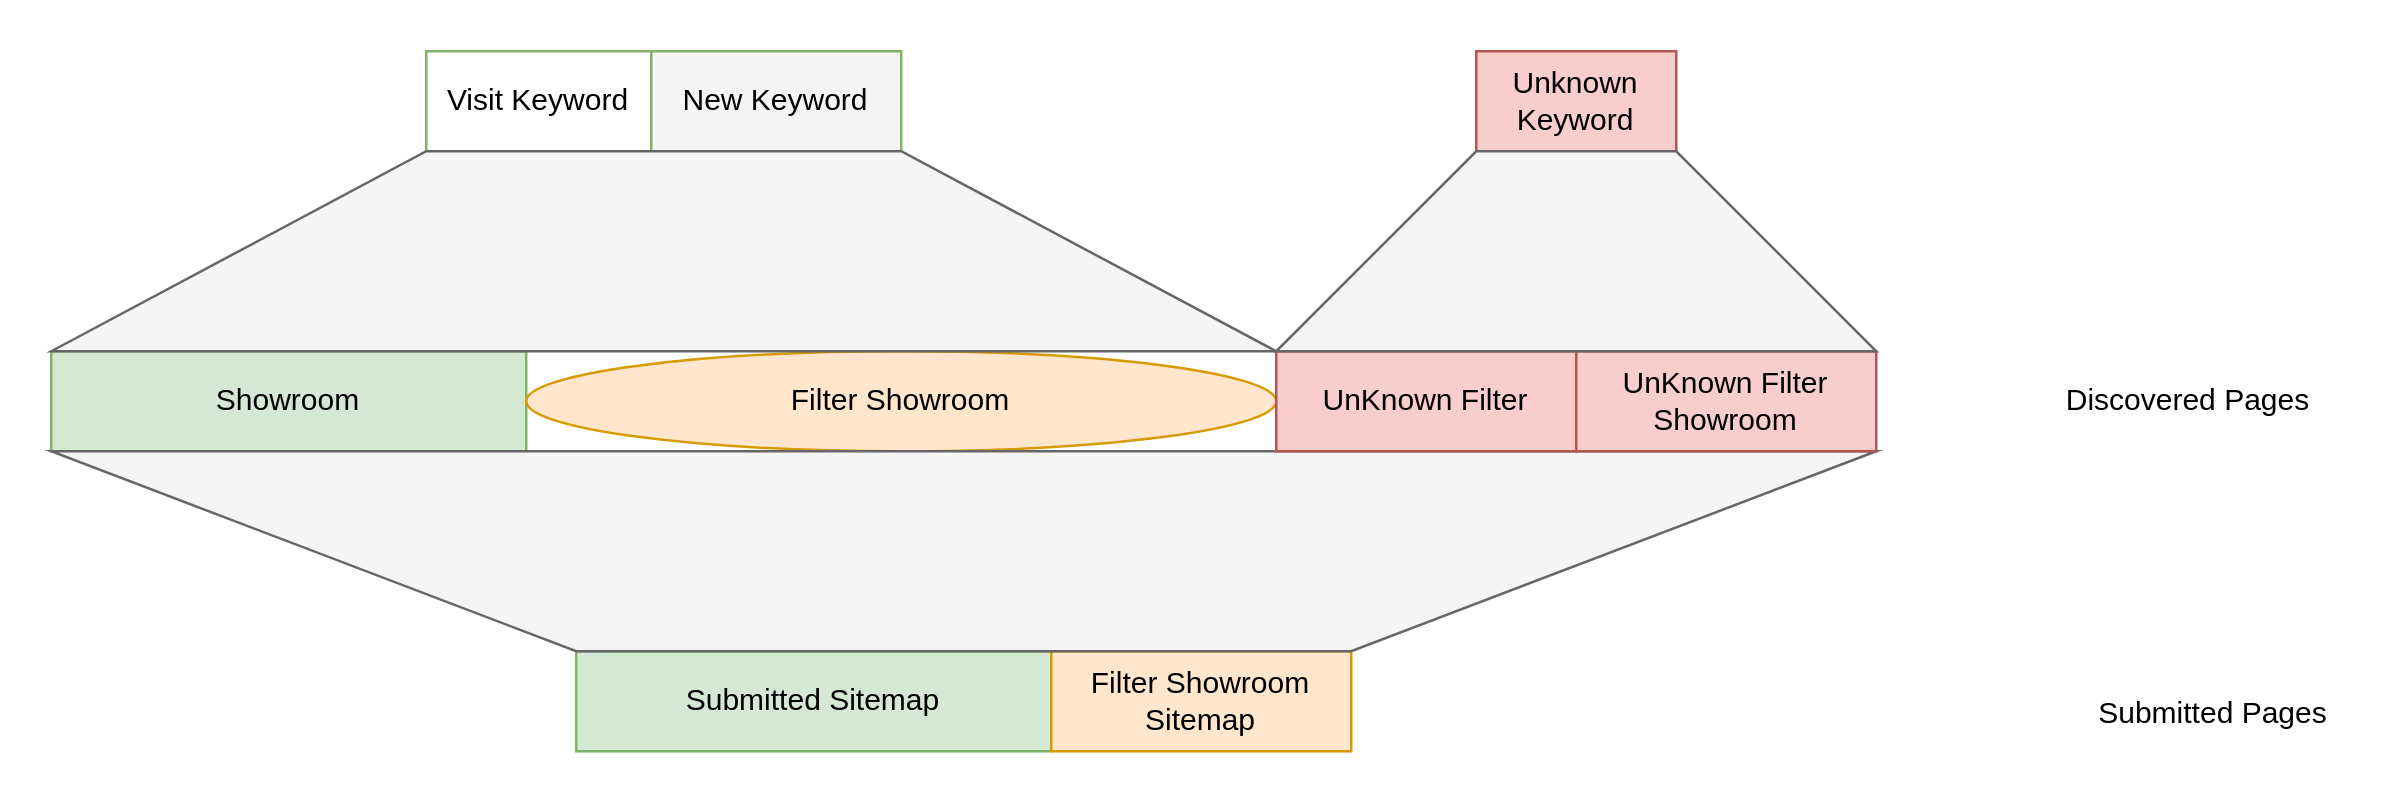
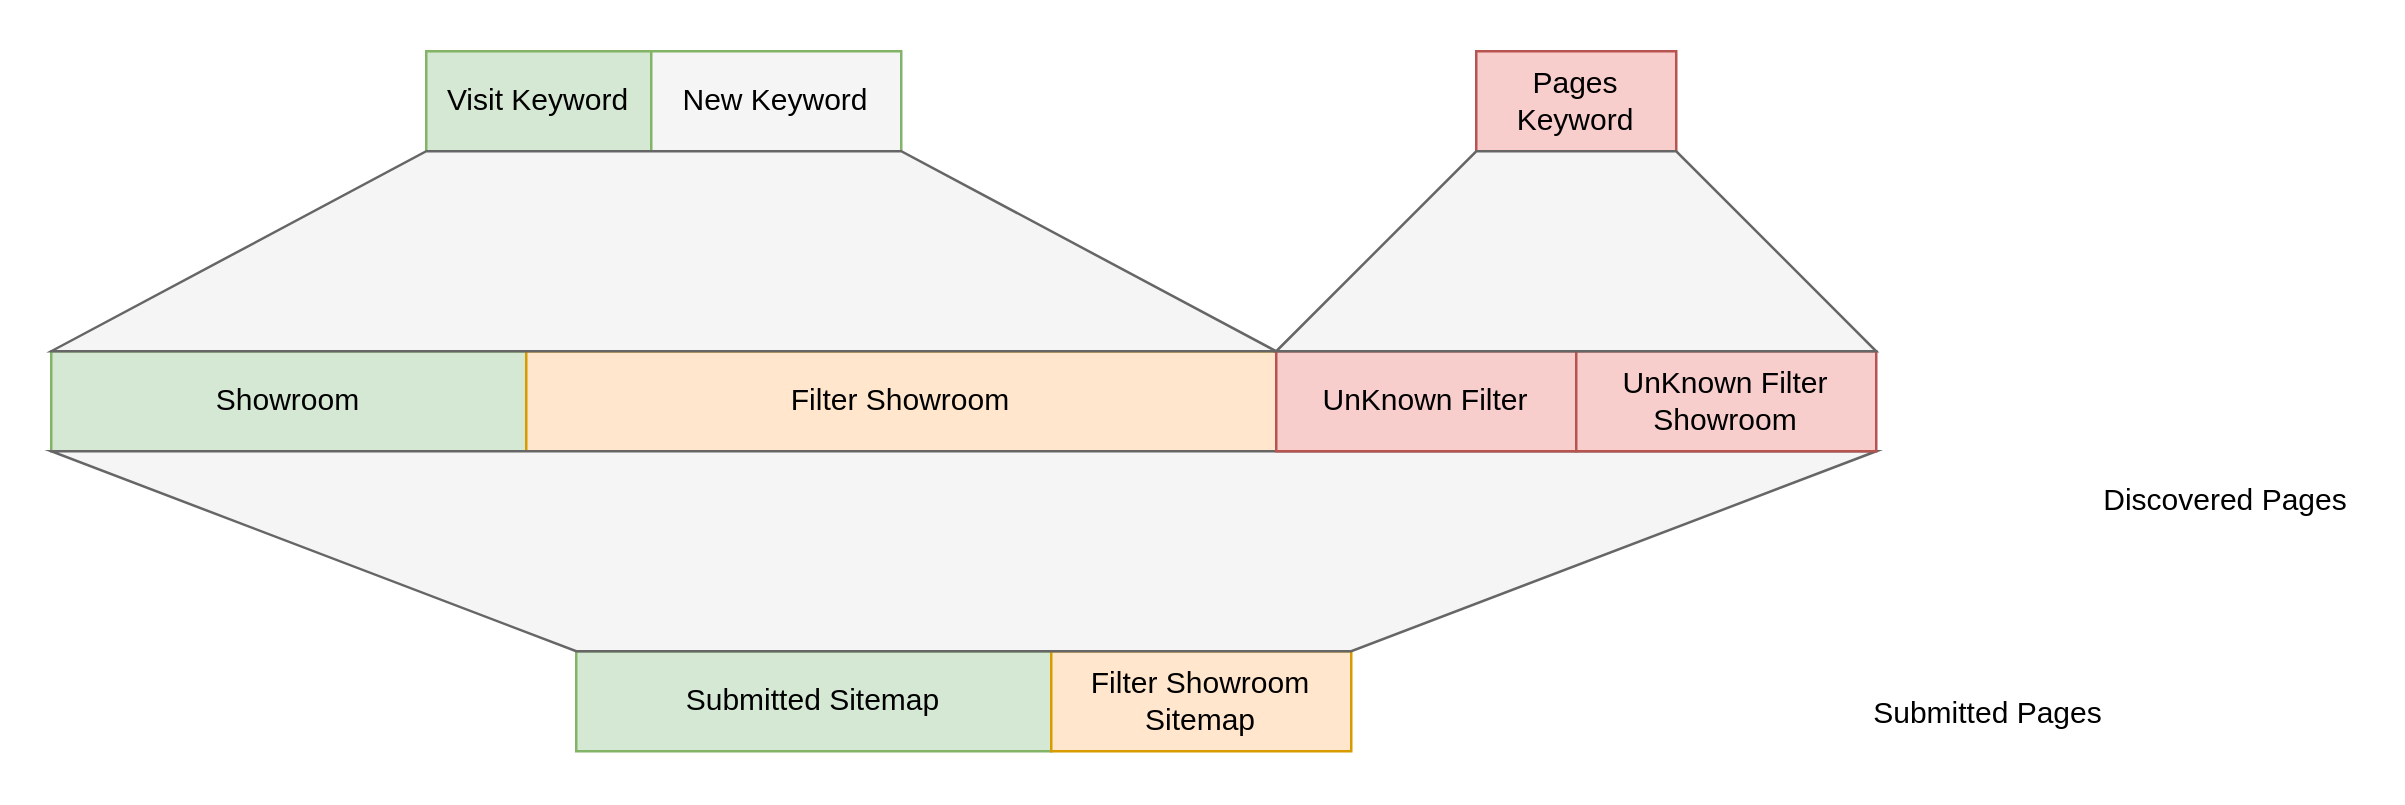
node "Visit Keyword": fillcolor #ffffff -> #d5e8d4
node "Unknown Keyword": label "Unknown Keyword" -> "Pages Keyword"
node "Filter Showroom": shape ellipse -> rectangle
node "Discovered Pages": moved (2189, 401) -> (2226, 501)
node "Submitted Pages": moved (2214, 714) -> (1989, 714)
